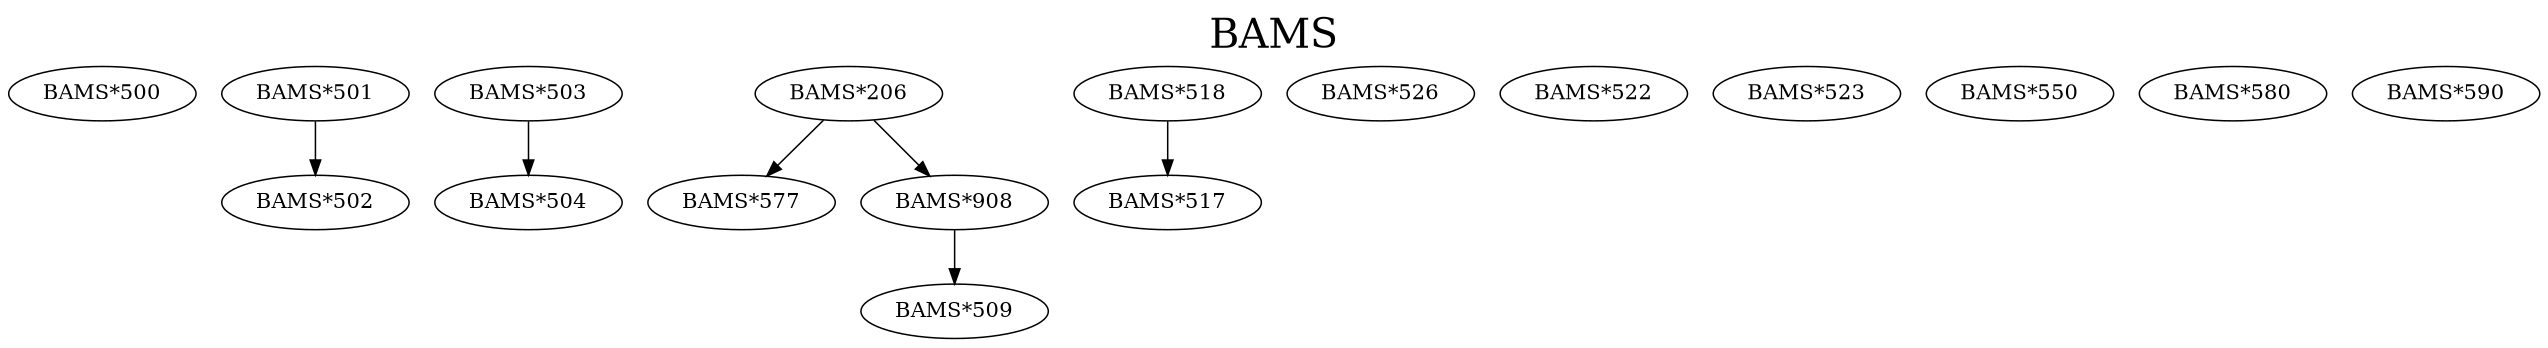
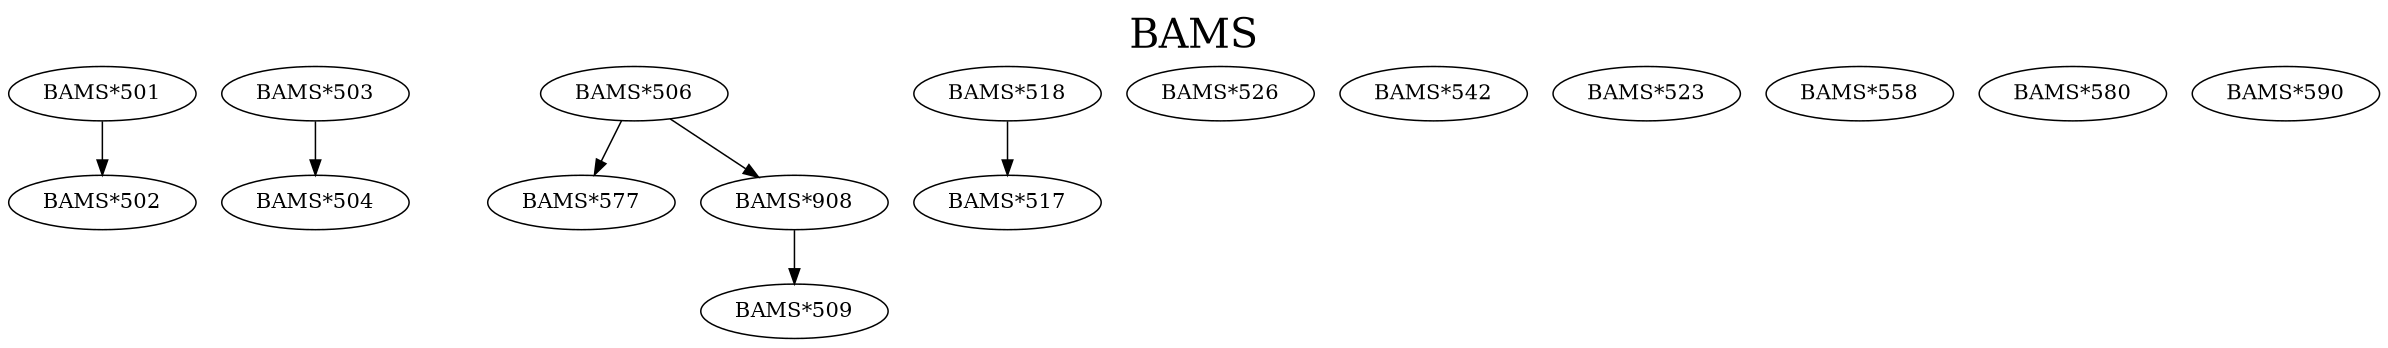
node "BAMS*500": removed
node "BAMS*206": label "BAMS*206" -> "BAMS*506"
node "BAMS*522": label "BAMS*522" -> "BAMS*542"
node "BAMS*550": label "BAMS*550" -> "BAMS*558"
